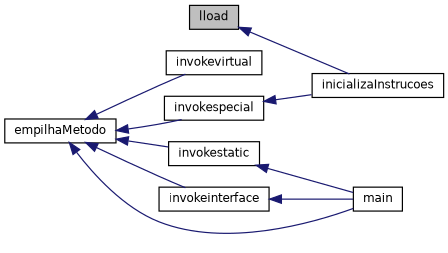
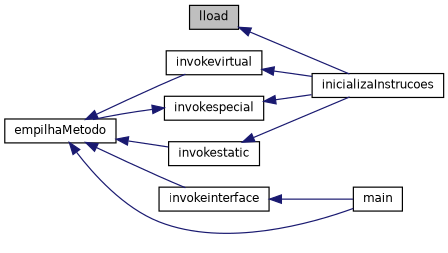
edge "inicializaInstrucoes" -> "invokevirtual": added
edge "invokespecial" -> "empilhaMetodo": reversed
edge "main" -> "invokestatic": now "inicializaInstrucoes" -> "invokestatic"
